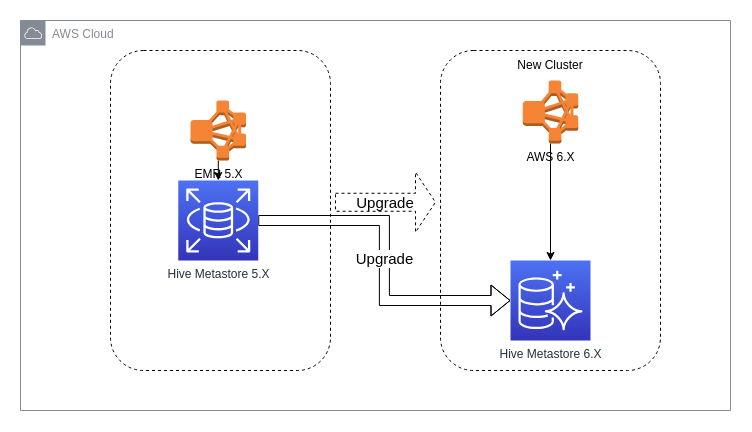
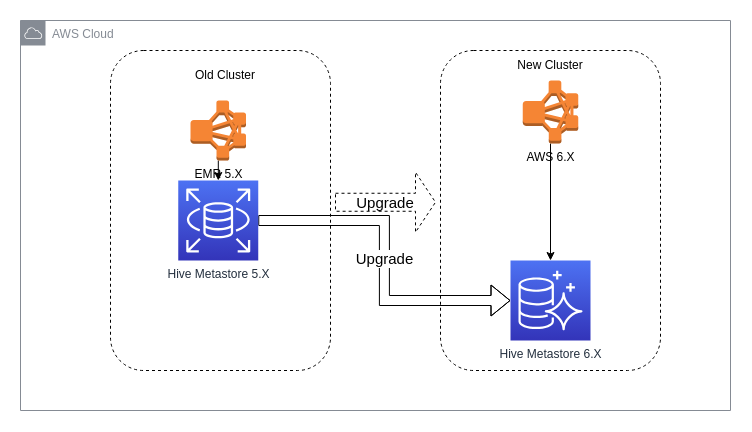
node "Old Cluster": added
